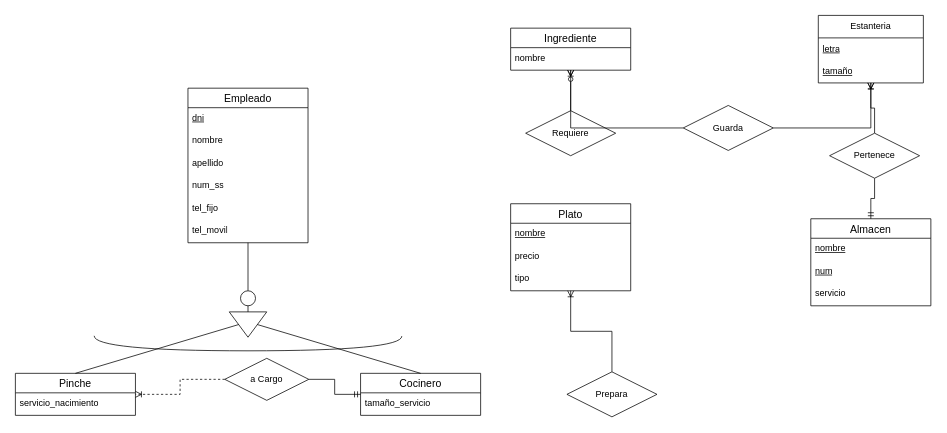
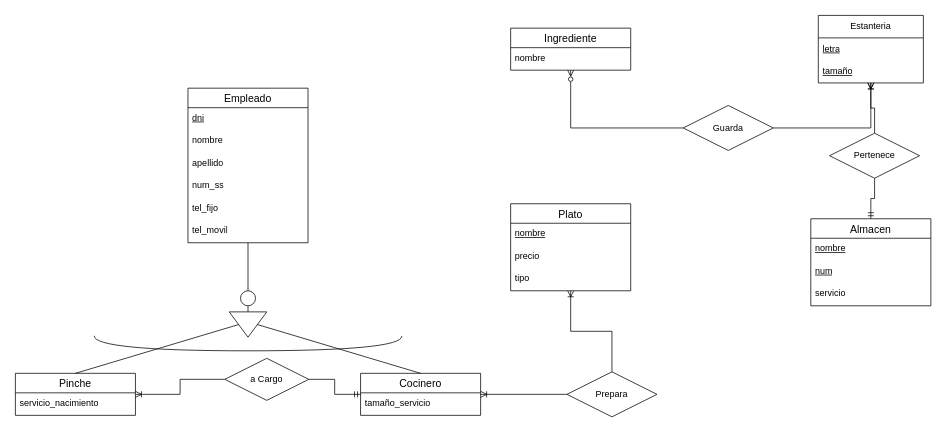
edge "Requiere" -> "Ingrediente": removed
node "Requiere": removed
edge "a Cargo" -> "Pinche": style dashed -> solid
edge "Prepara" -> "Cocinero": added
